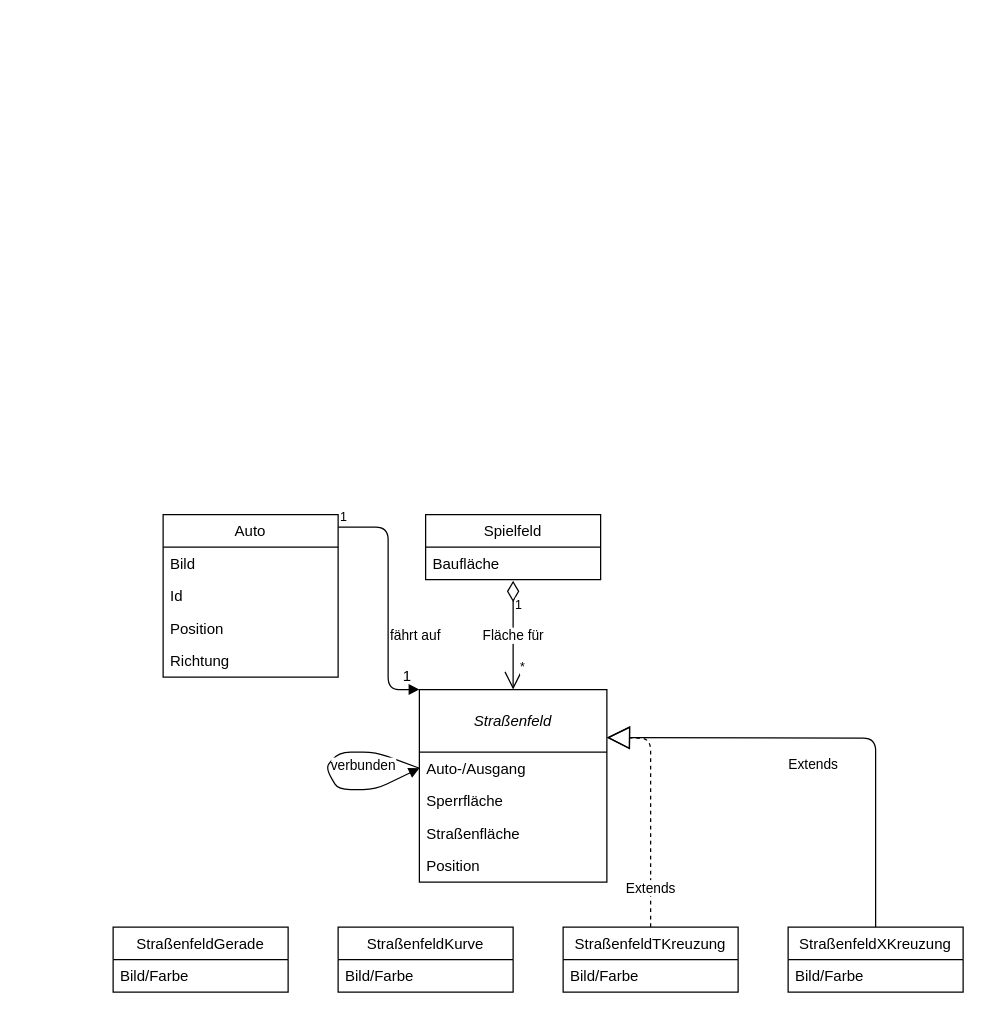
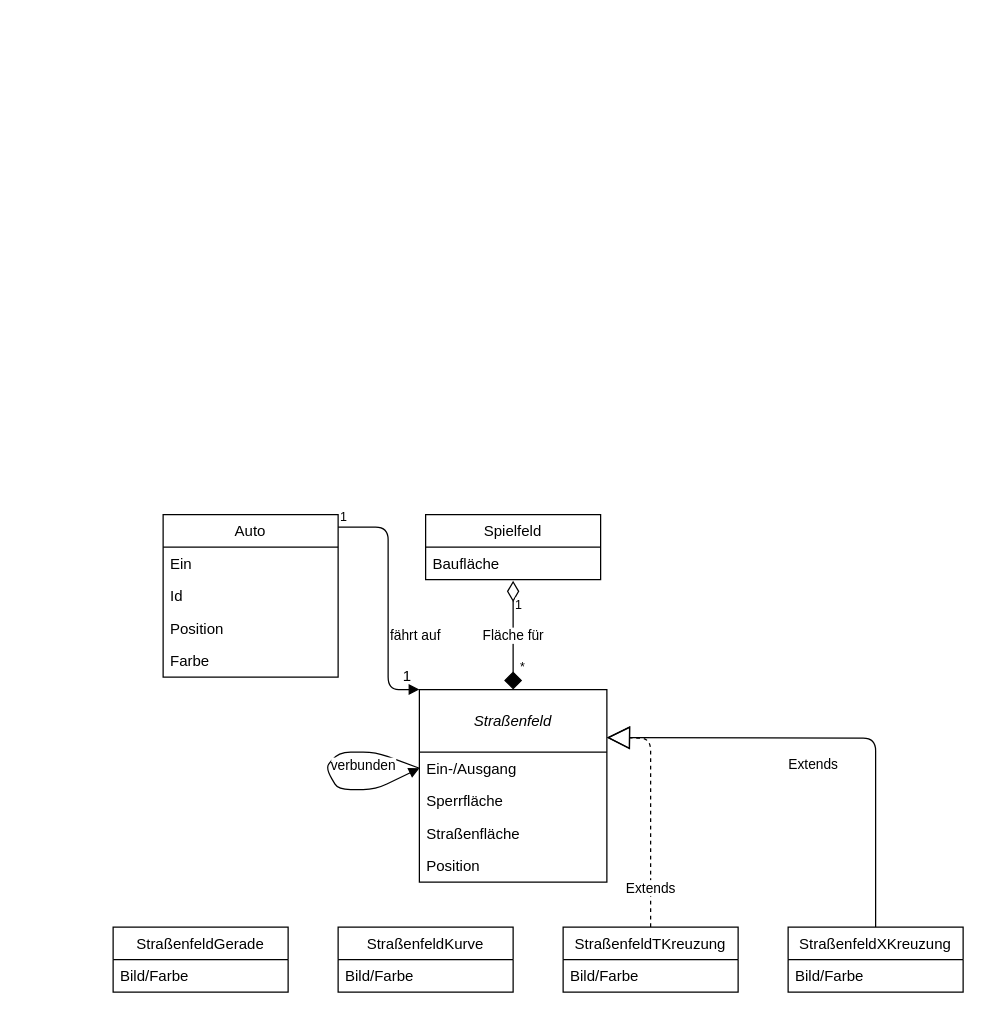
node "Bild": label "Bild" -> "Ein"
node "Richtung": label "Richtung" -> "Farbe"
edge "Baufläche" -- "Straßenfeld": arrowhead open -> diamond
node "Auto-/Ausgang": label "Auto-/Ausgang" -> "Ein-/Ausgang"
